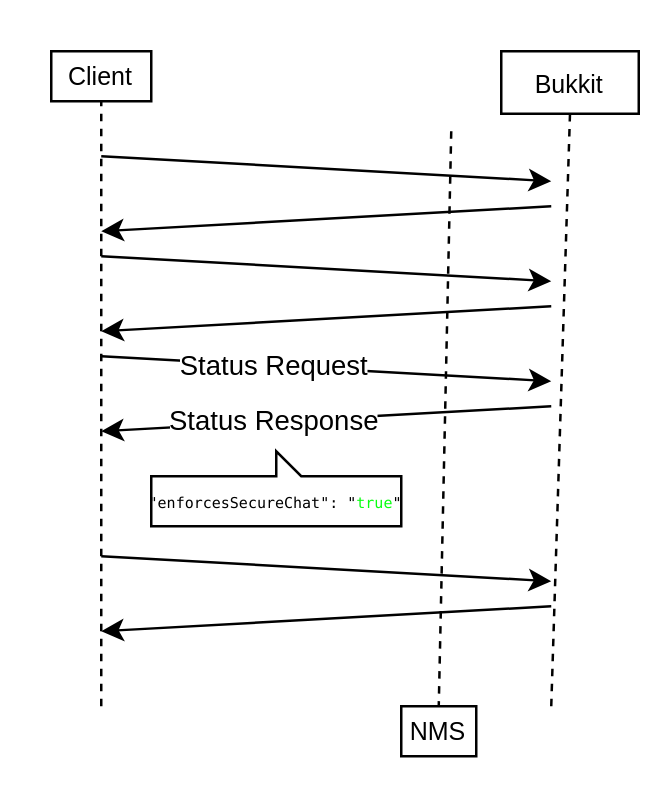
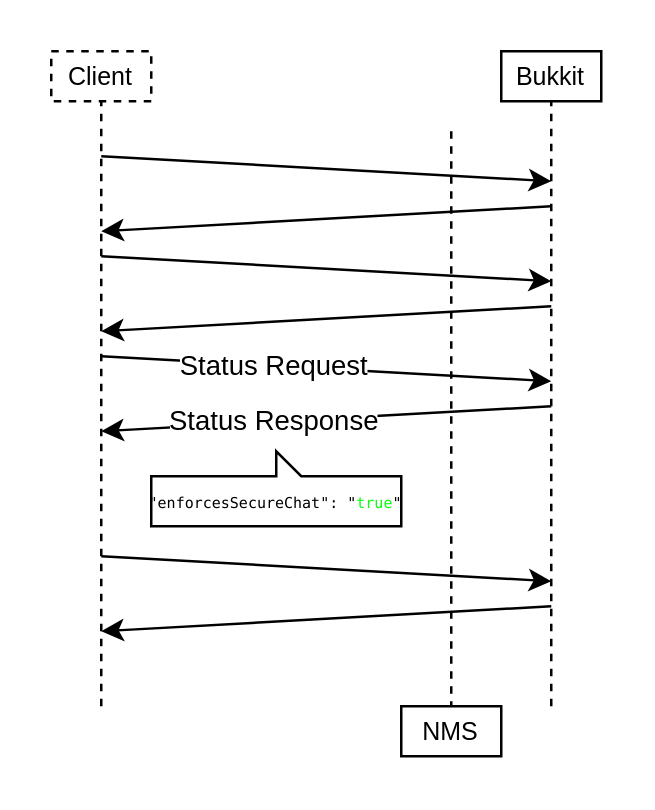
node "Client": style solid -> dashed
node "Bukkit": size 138x63 -> 100x50
node "NMS": size 75x50 -> 100x50
